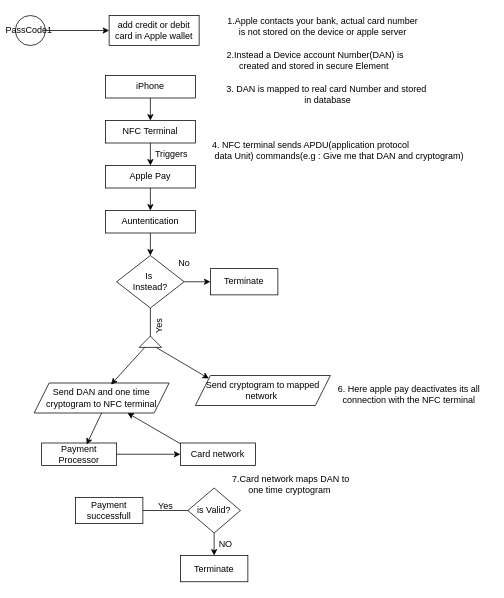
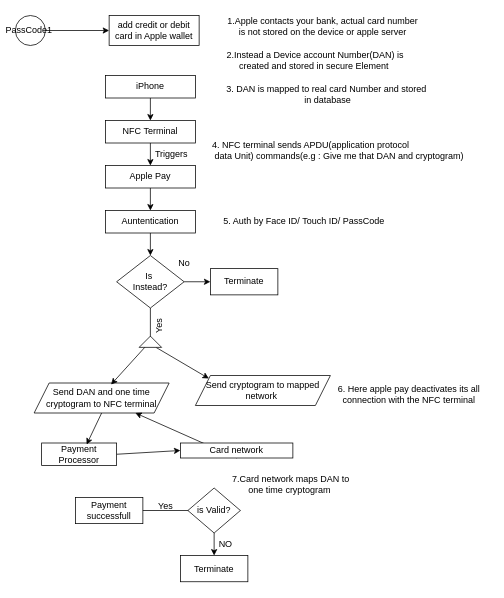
node "5. Auth by Face ID/ Touch ID/ PassCode": added
node "Card network": size 75x23 -> 113x15
